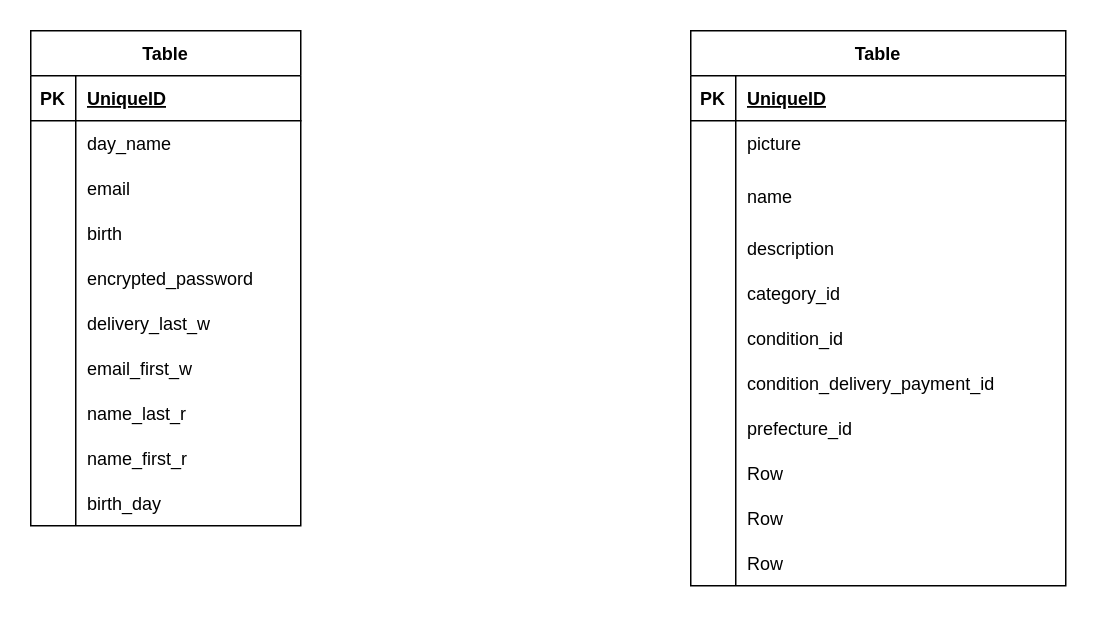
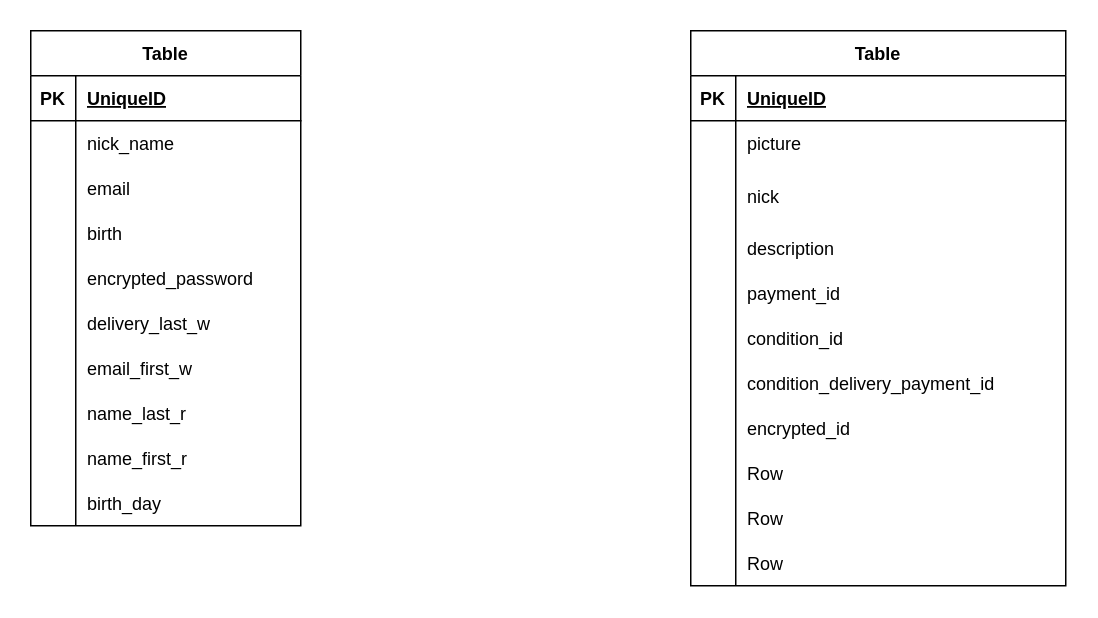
node "day_name": label "day_name" -> "nick_name"
node "name": label "name" -> "nick"
node "category_id": label "category_id" -> "payment_id"
node "prefecture_id": label "prefecture_id" -> "encrypted_id"
